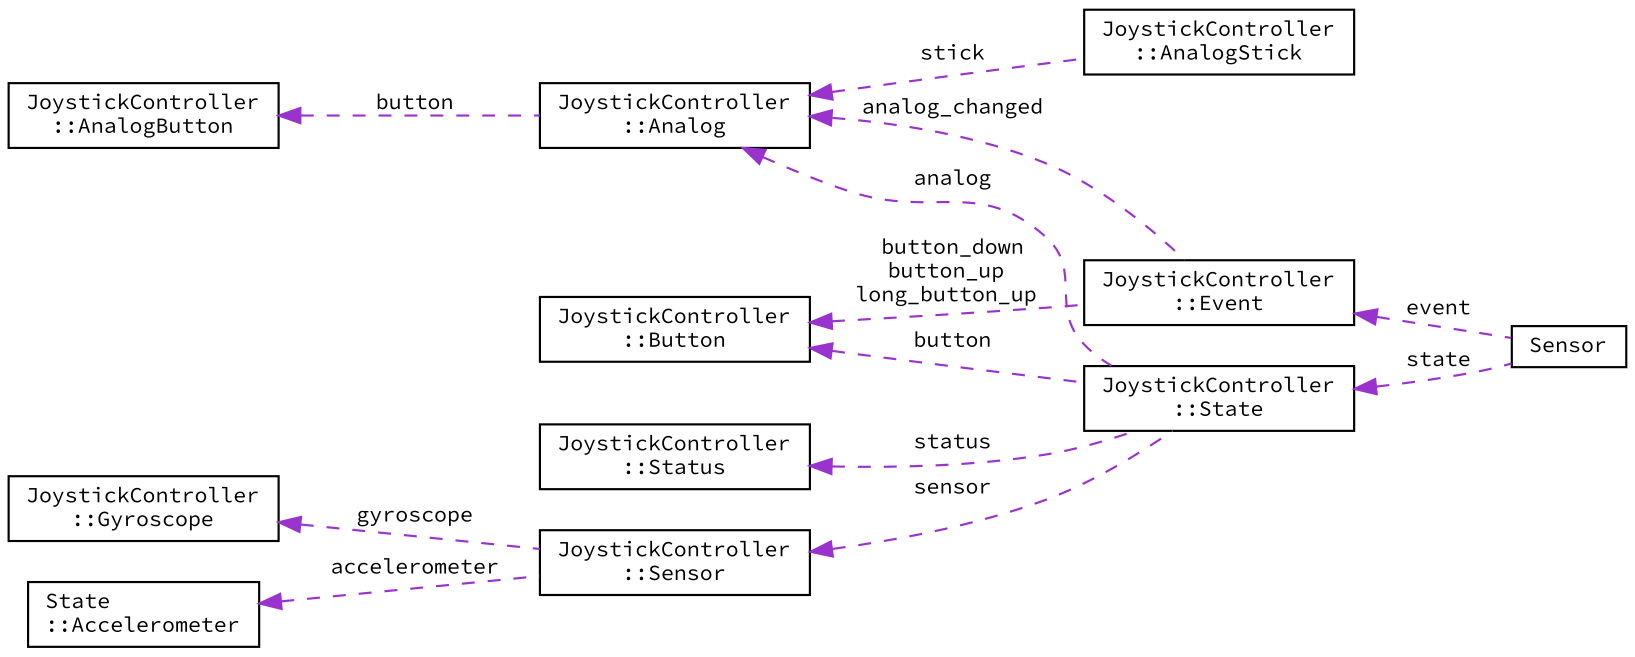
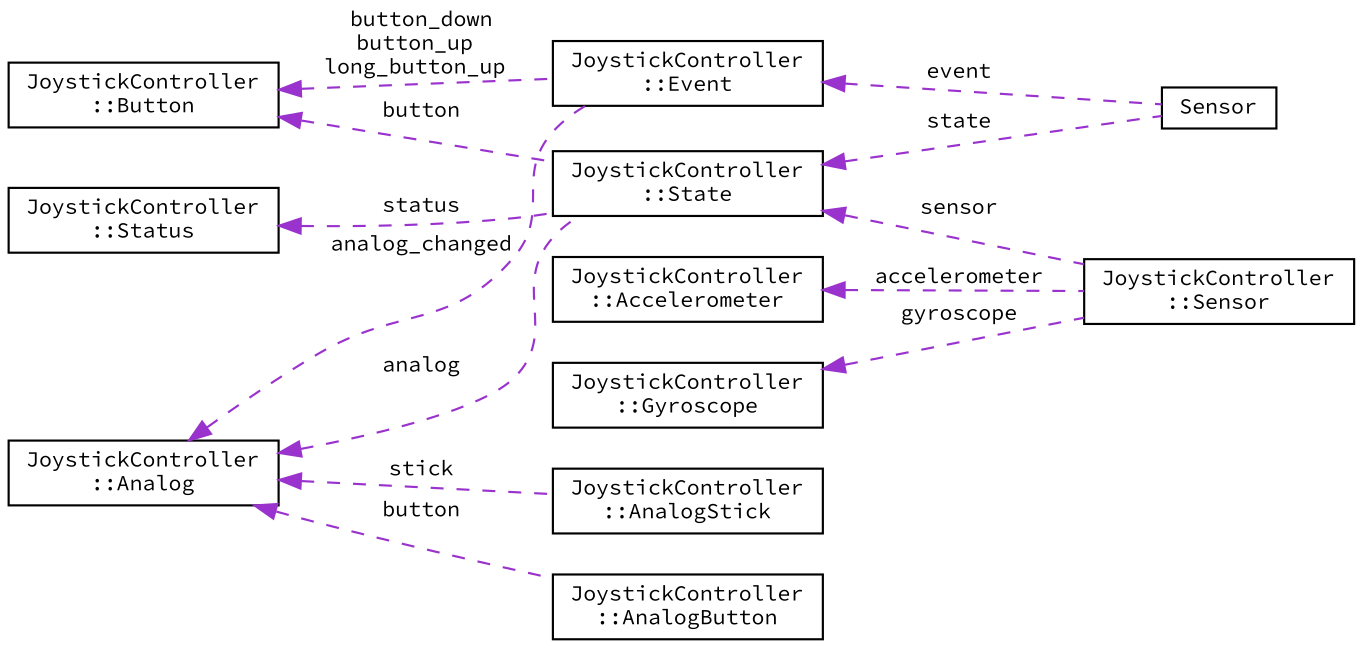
edge "JoystickController ::Analog" -> "JoystickController ::AnalogButton": reversed
edge "JoystickController ::State" -> "JoystickController ::Sensor": reversed
node "State ::Accelerometer": label "State ::Accelerometer" -> "JoystickController ::Accelerometer"
